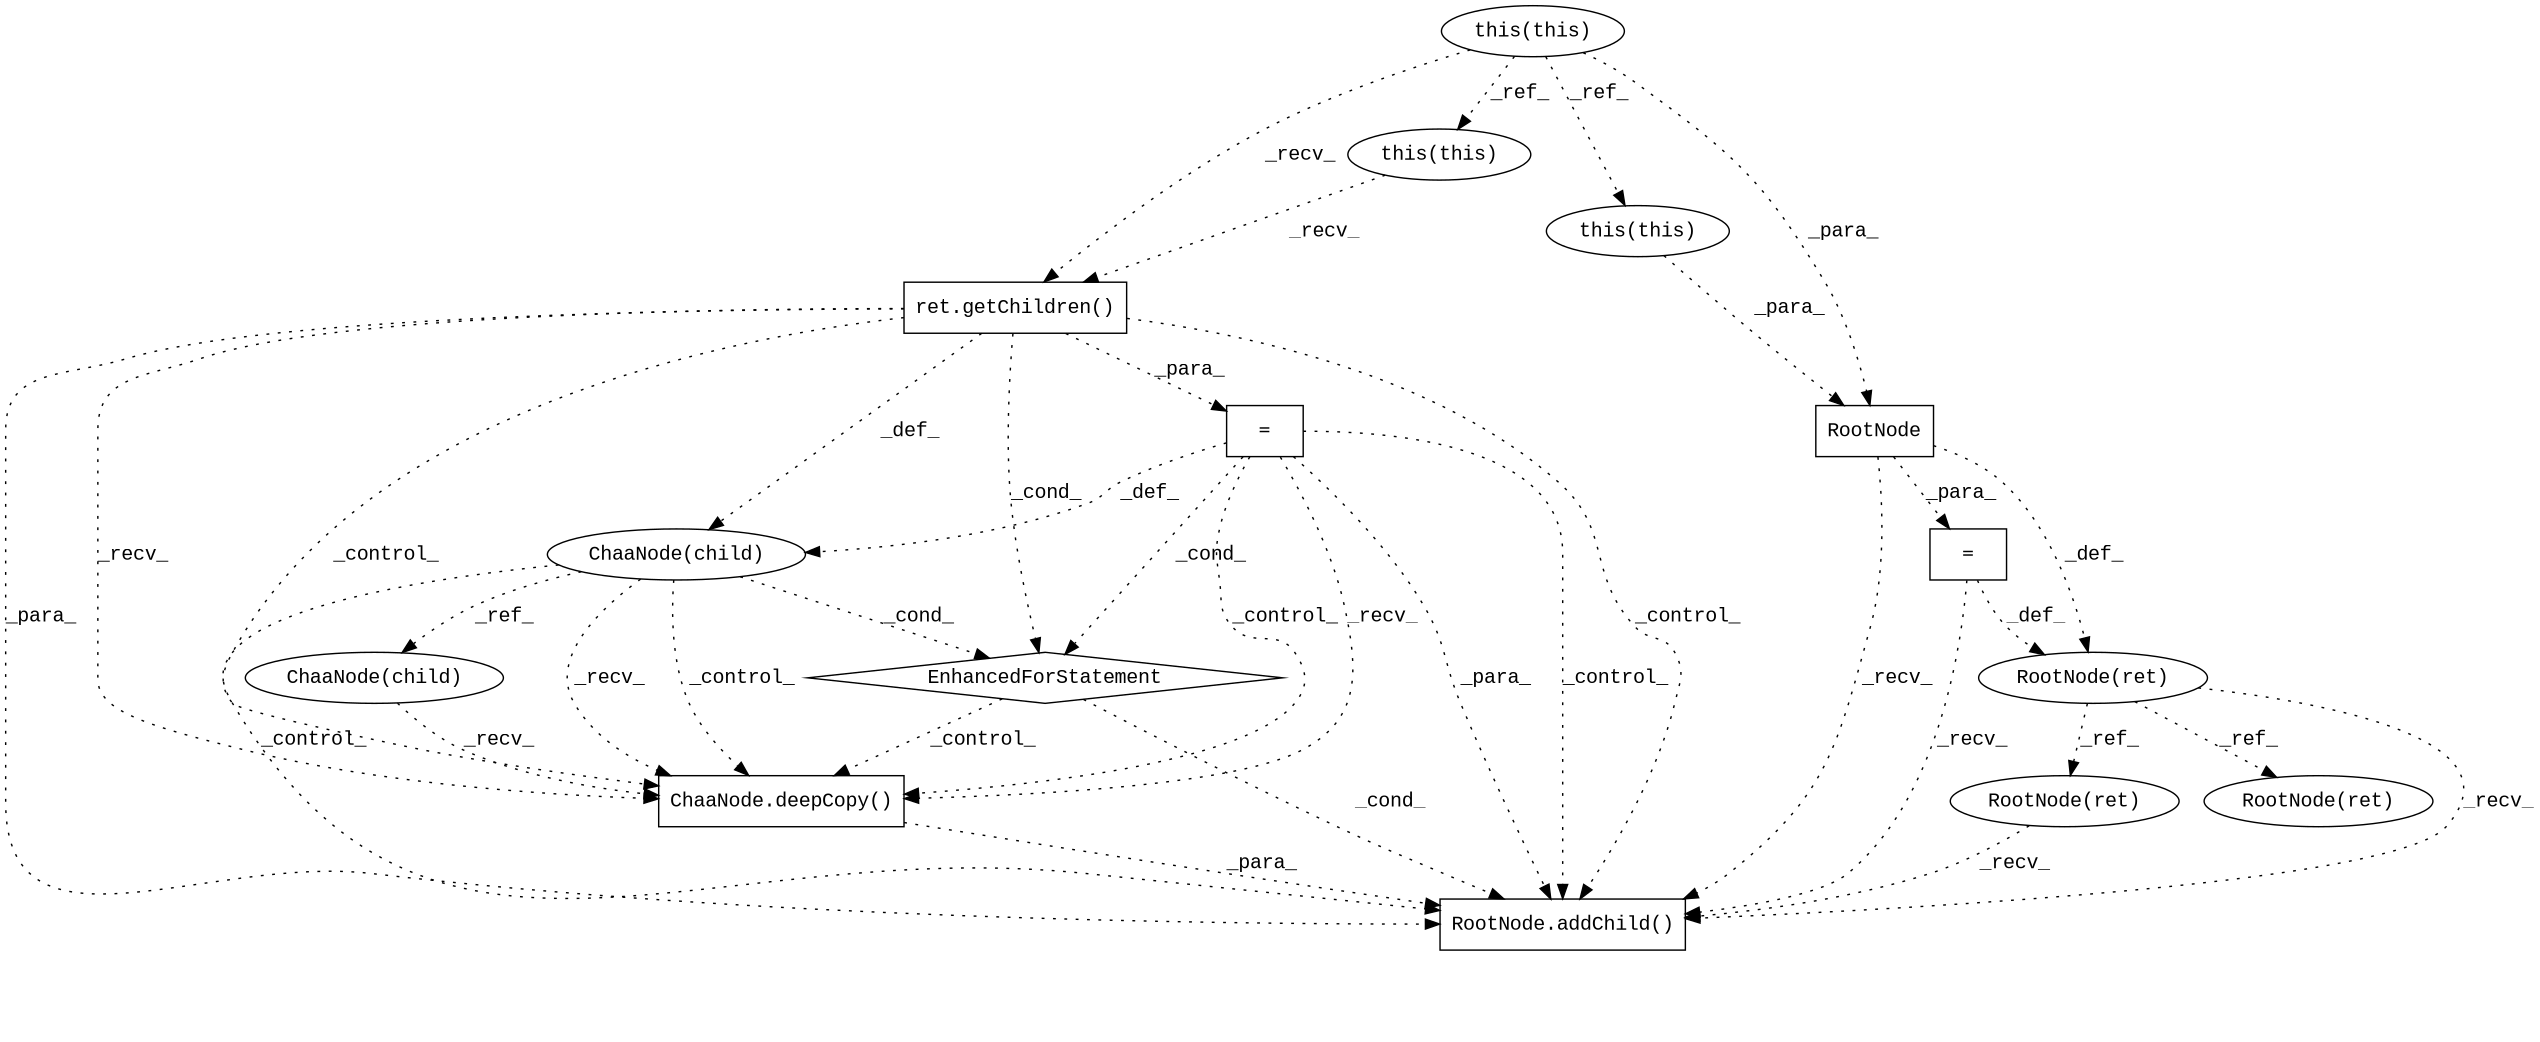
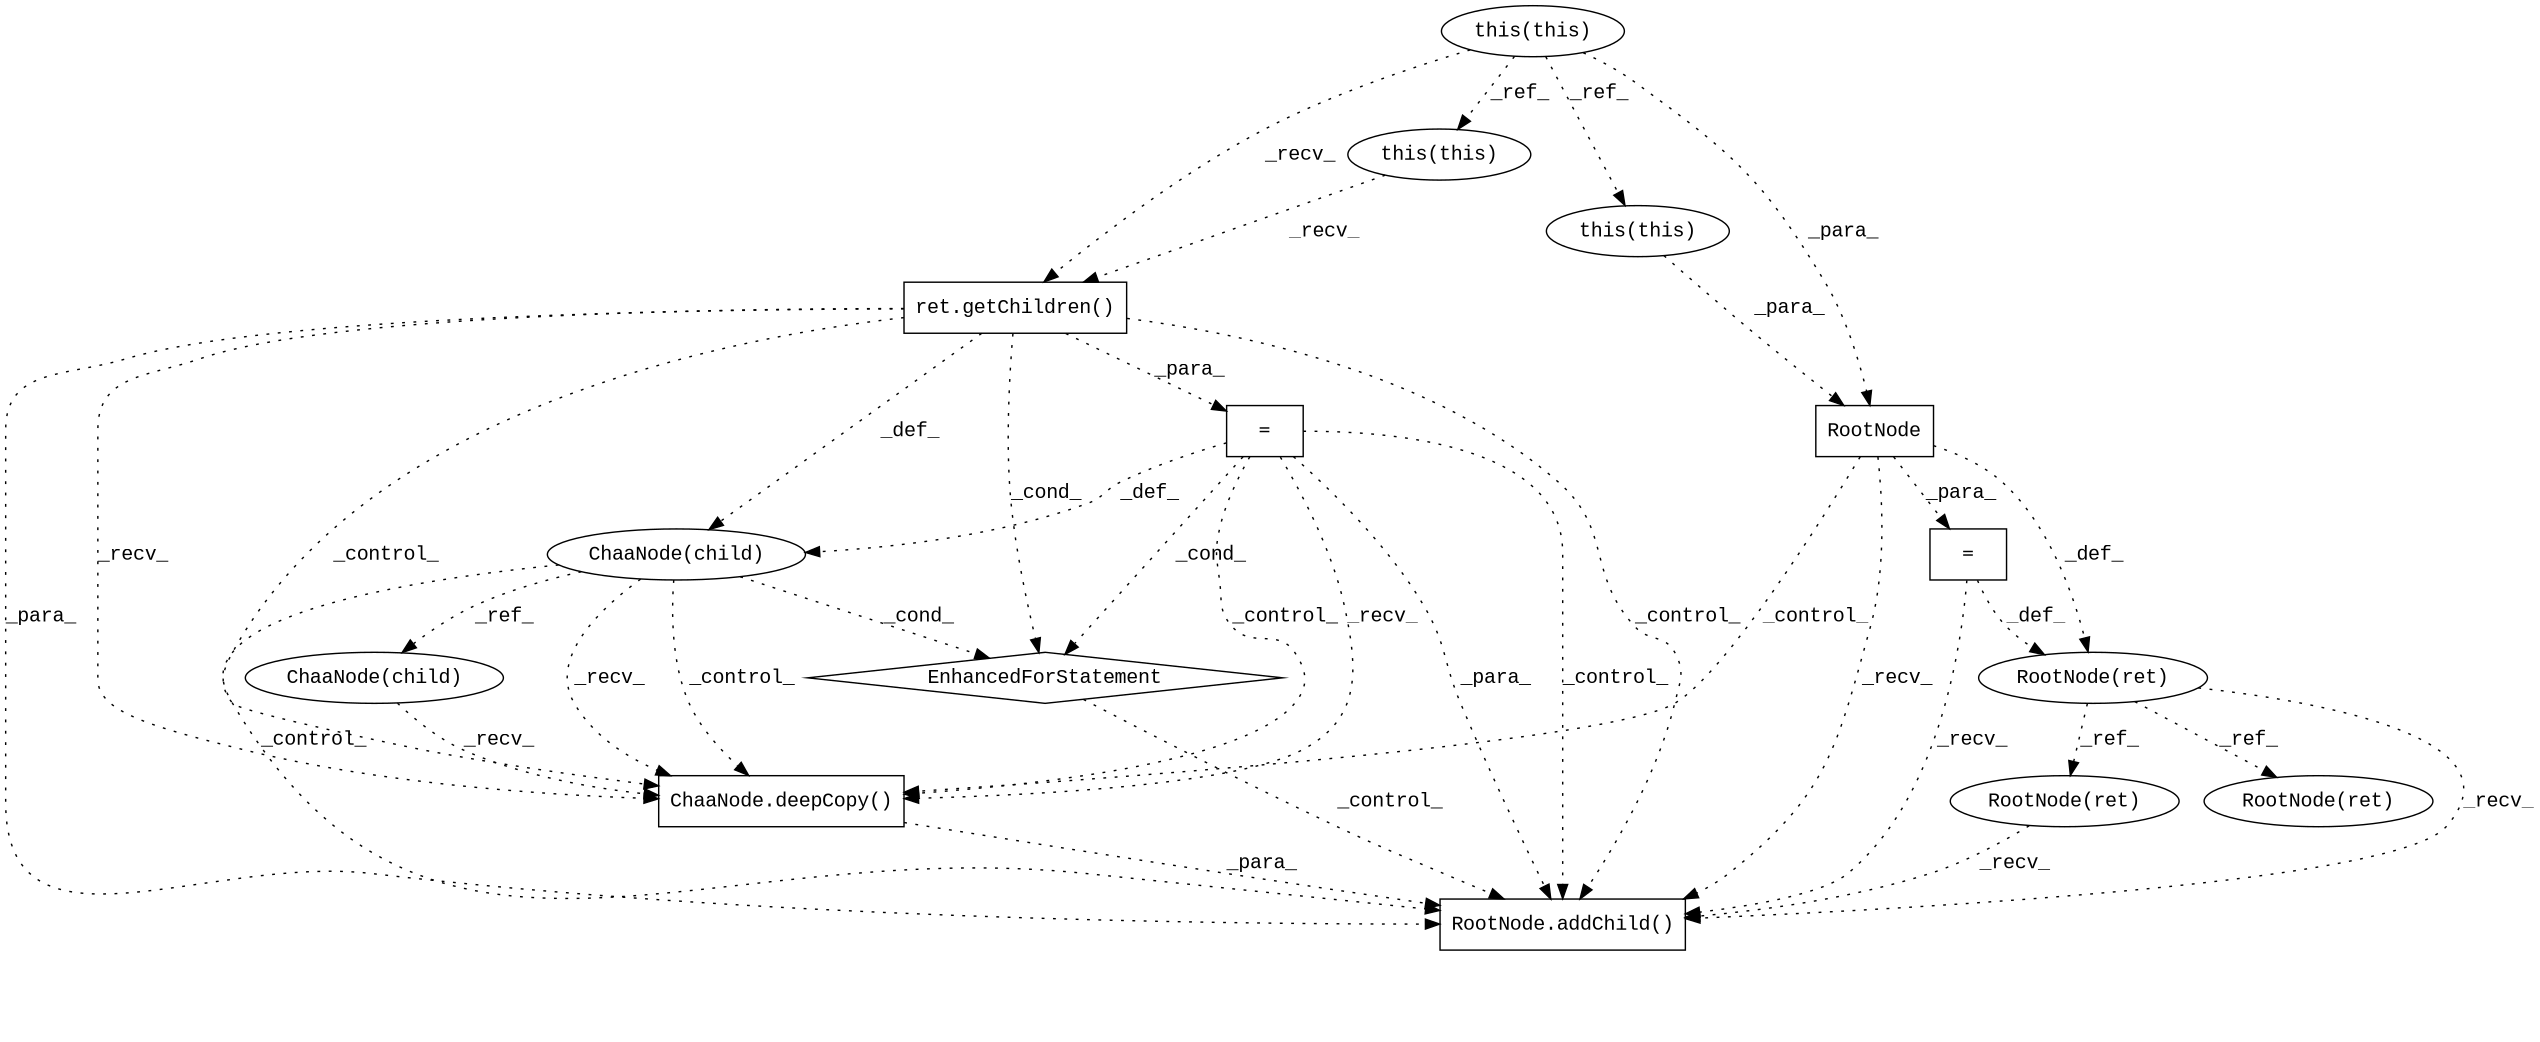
edge "EnhancedForStatement" -> "ChaaNode.deepCopy()": now "RootNode" -> "ChaaNode.deepCopy()"
edge "EnhancedForStatement" -> "RootNode.addChild()": label "_cond_" -> "_control_"
